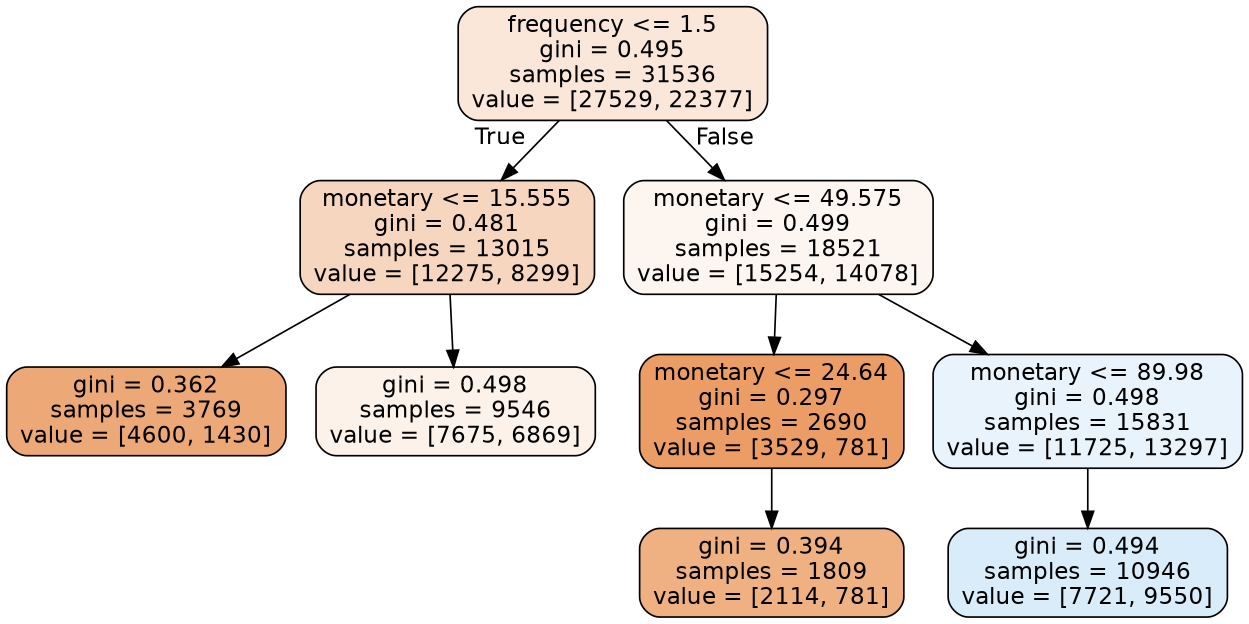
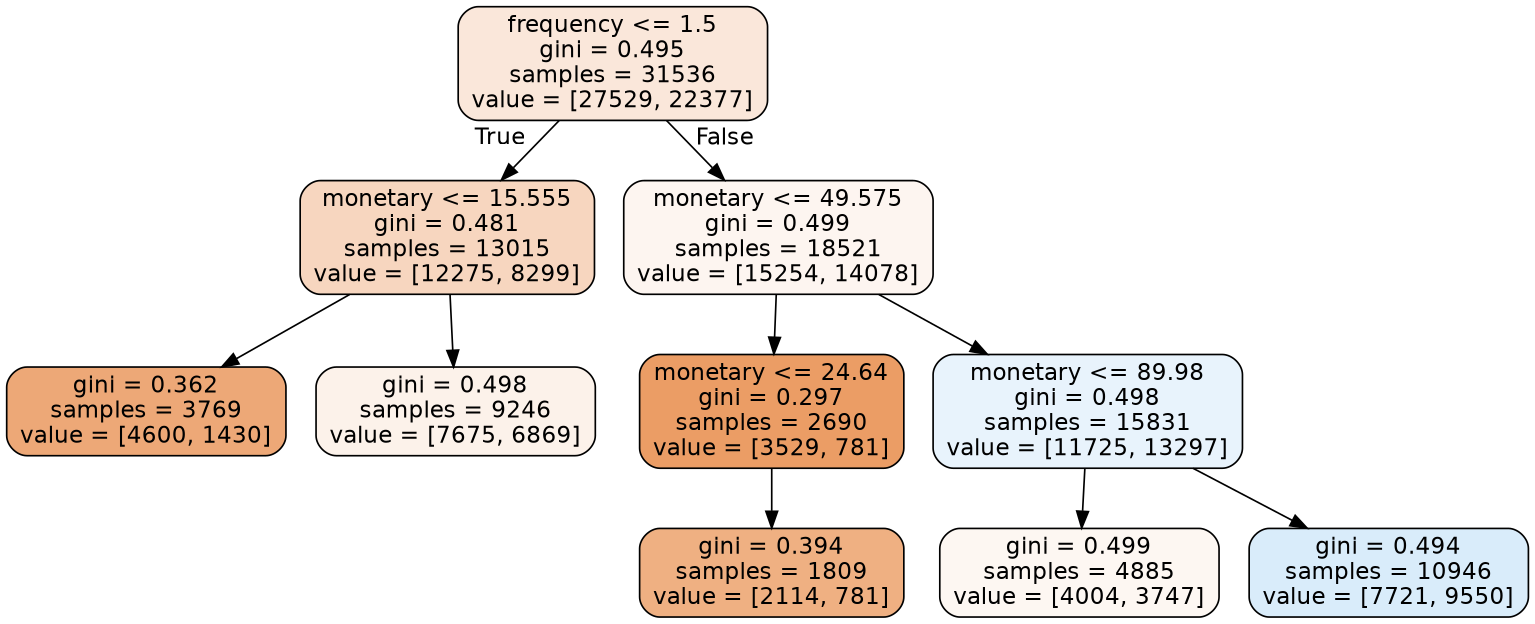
node "gini = 0.498 samples = 9546 value = [7675, 6869]": label "gini = 0.498 samples = 9546 value = [7675, 6869]" -> "gini = 0.498 samples = 9246 value = [7675, 6869]"
node "gini = 0.499 samples = 4885 value = [4004, 3747]": added
